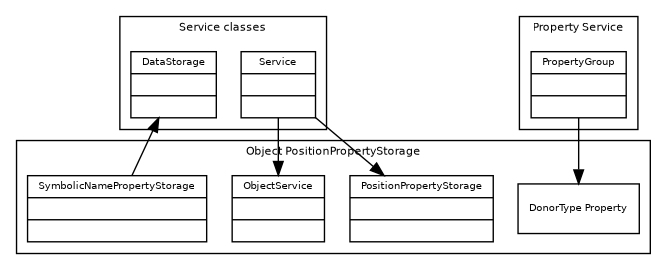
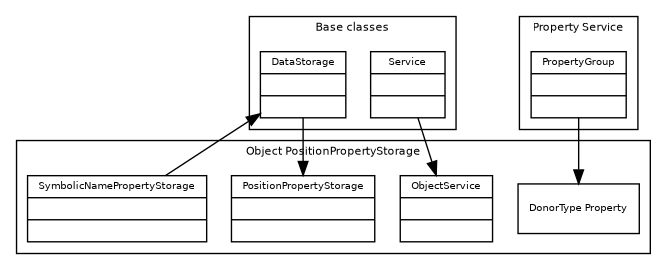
cluster "Service classes": label "Service classes" -> "Base classes"
edge "Service" -> "PositionPropertyStorage": now "DataStorage" -> "PositionPropertyStorage"
